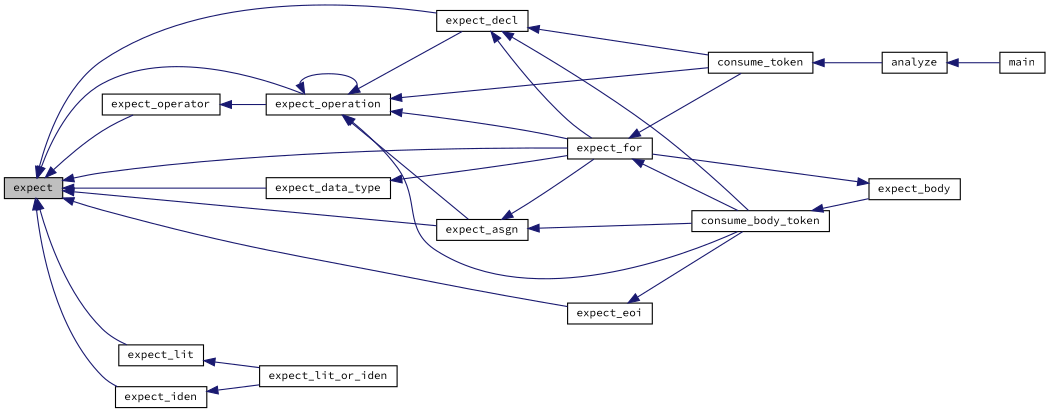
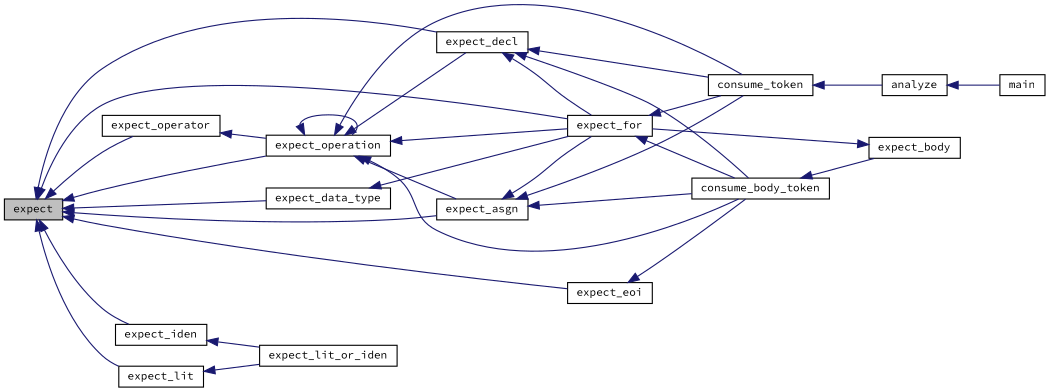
edge "consume_token" -> "expect_asgn": added
